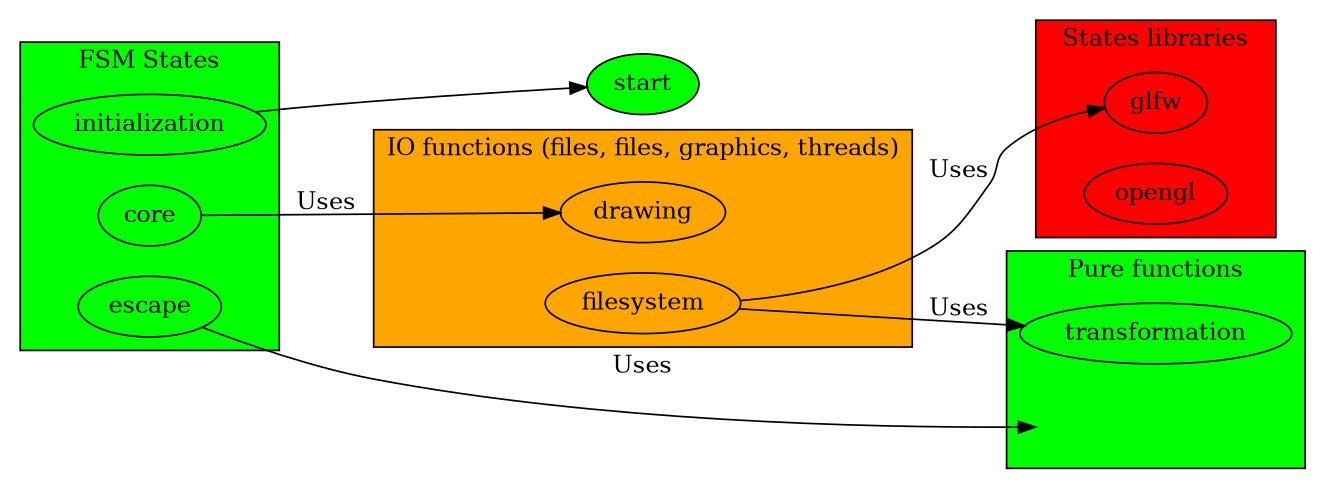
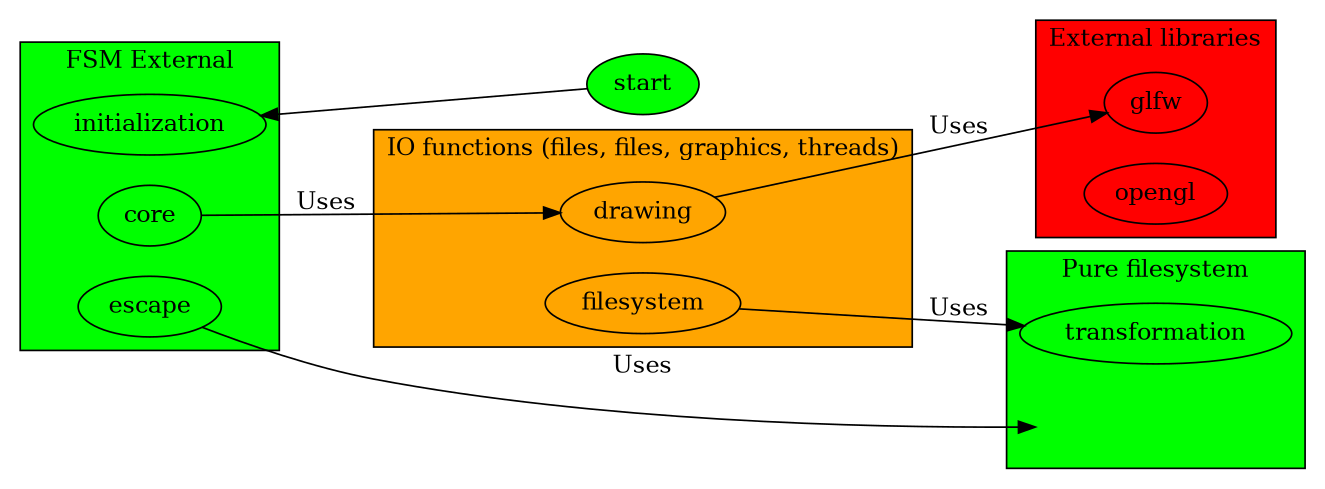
cluster "States libraries": label "States libraries" -> "External libraries"
cluster "FSM States": label "FSM States" -> "FSM External"
edge "initialization" -> "start": reversed
edge "filesystem" -> "glfw": now "drawing" -> "glfw"
cluster "Pure functions": label "Pure functions" -> "Pure filesystem"
